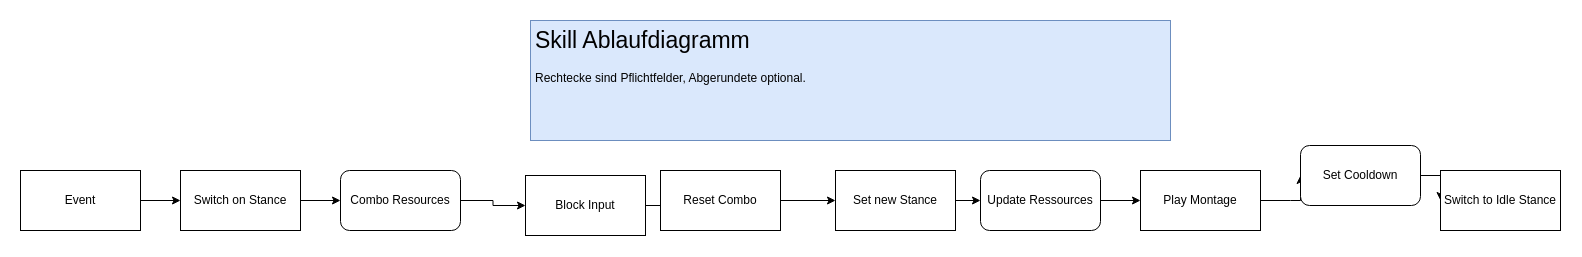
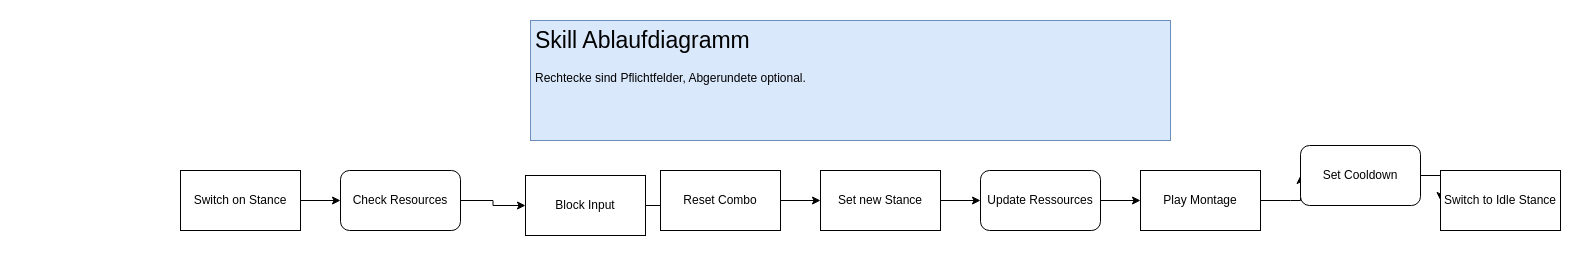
node "Event": removed
edge "Event" -> "Switch on Stance": removed
node "Combo Resources": label "Combo Resources" -> "Check Resources"
node "Set new Stance": moved (896, 201) -> (881, 201)
